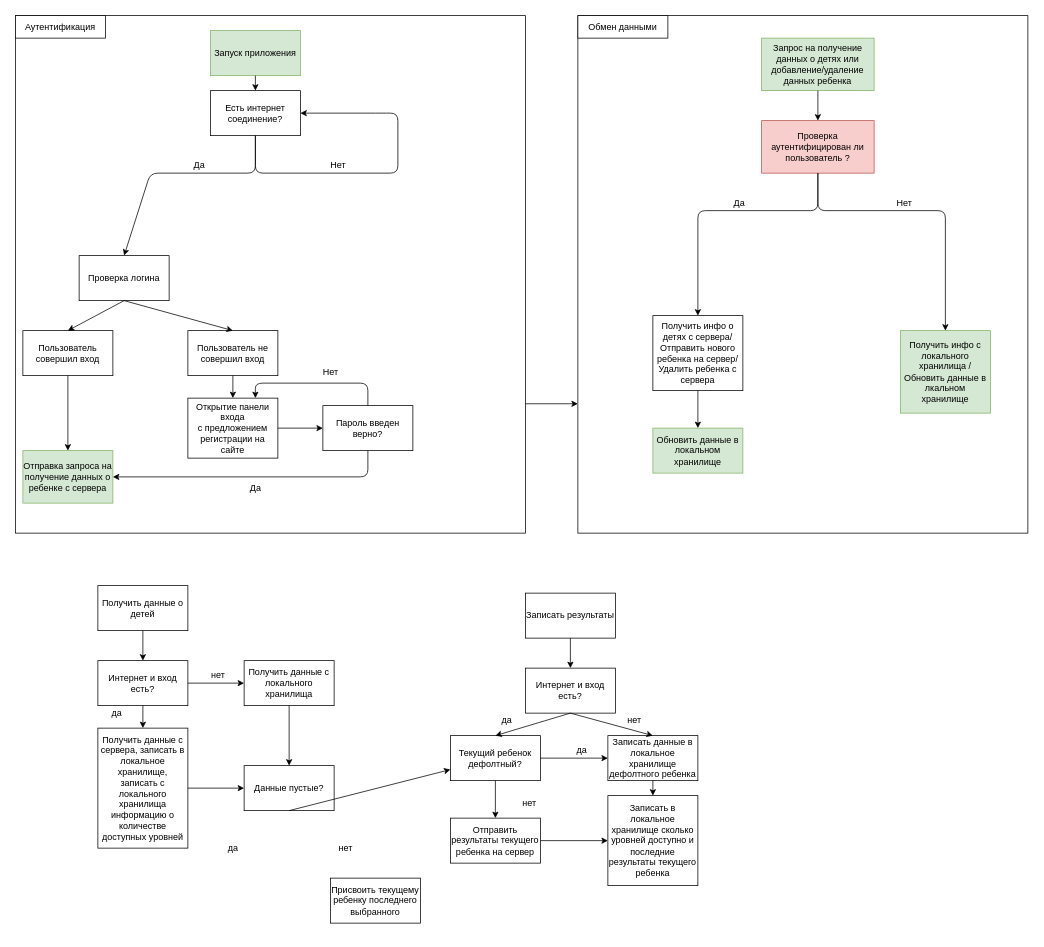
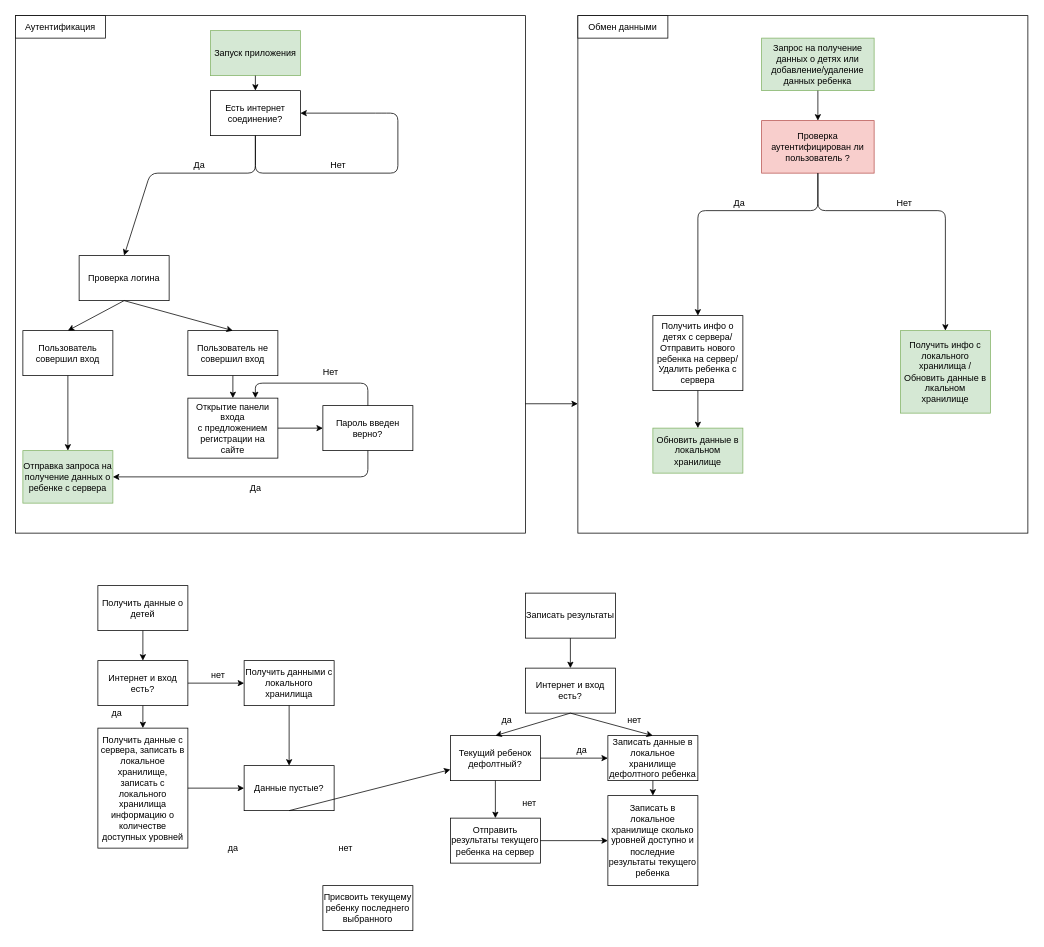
node "Получить данные с локального хранилища": label "Получить данные с локального хранилища" -> "Получить данными с локального хранилища"
node "Присвоить текущему ребенку последнего выбранного": moved (375, 900) -> (368, 908)
